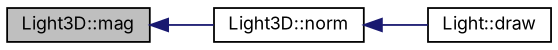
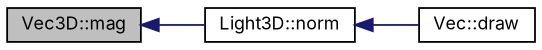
node "Light3D::mag": label "Light3D::mag" -> "Vec3D::mag"
node "Light::draw": label "Light::draw" -> "Vec::draw"
